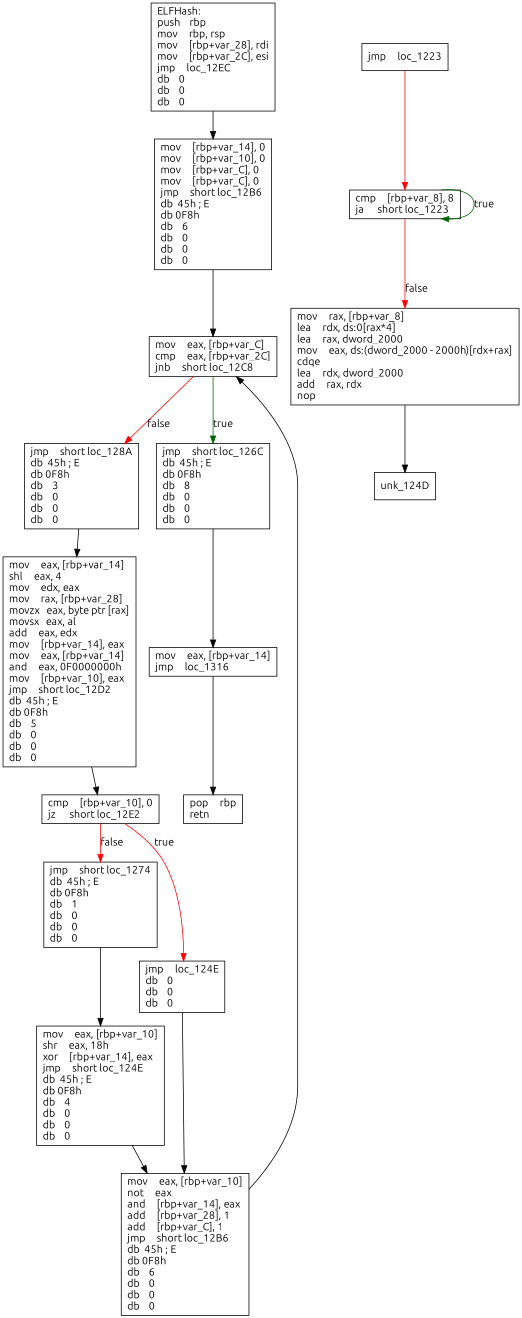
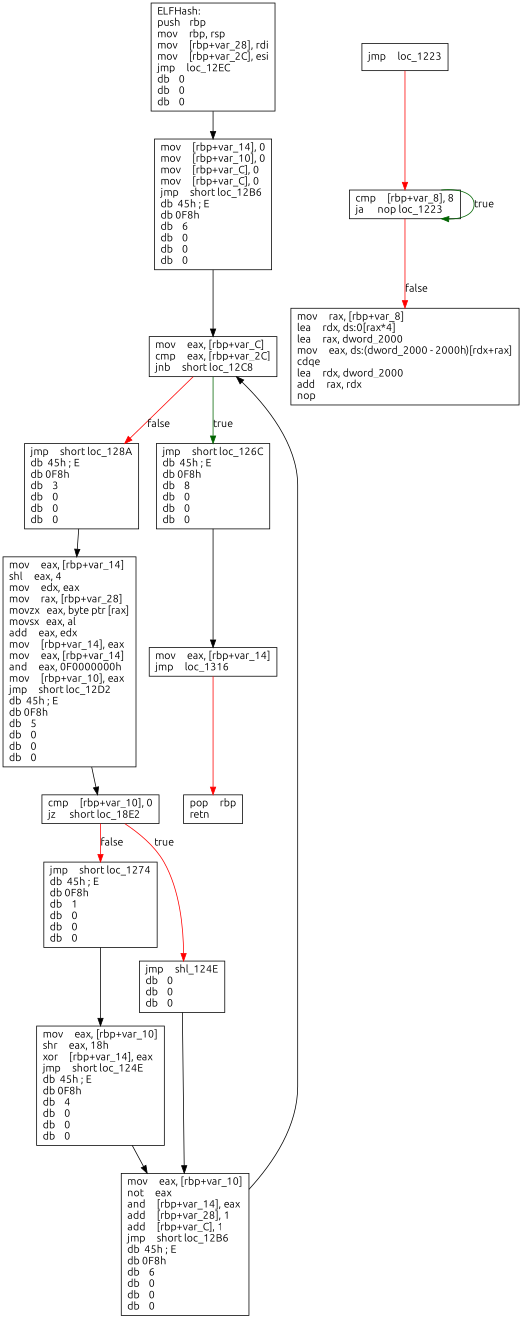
node "cmp     [rbp+var_8], 8 ja      short loc_1223": label "cmp     [rbp+var_8], 8 ja      short loc_1223" -> "cmp     [rbp+var_8], 8 ja      nop loc_1223"
node "unk_124D": removed
edge "mov     eax, [rbp+var_14] jmp     loc_1316" -> "pop     rbp retn": color black -> red
node "cmp     [rbp+var_10], 0 jz      short loc_12E2": label "cmp     [rbp+var_10], 0 jz      short loc_12E2" -> "cmp     [rbp+var_10], 0 jz      short loc_18E2"
node "jmp     loc_124E db    0 db    0 db    0": label "jmp     loc_124E db    0 db    0 db    0" -> "jmp     shl_124E db    0 db    0 db    0"
